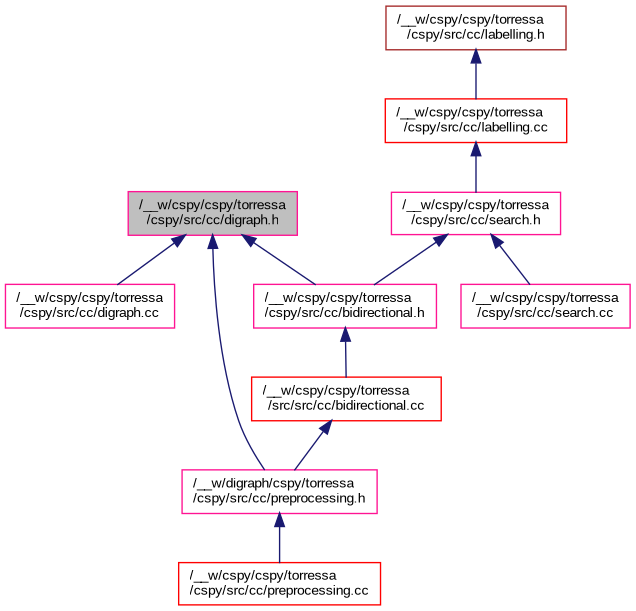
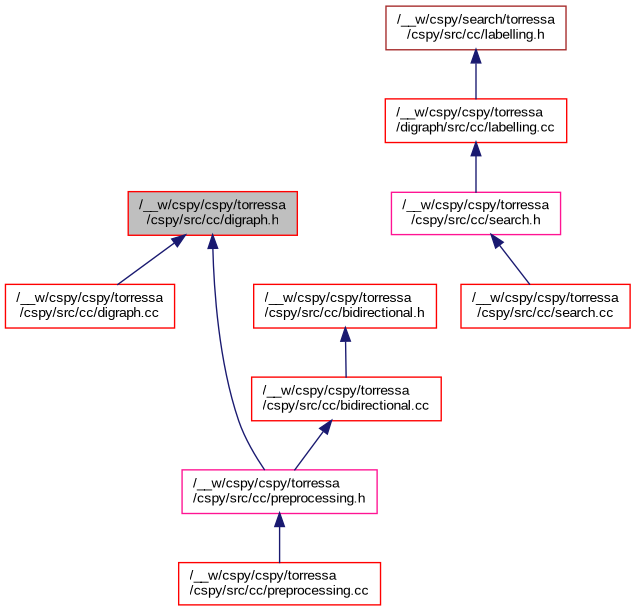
node "/__w/cspy/cspy/torressa /cspy/src/cc/labelling.h": label "/__w/cspy/cspy/torressa /cspy/src/cc/labelling.h" -> "/__w/cspy/search/torressa /cspy/src/cc/labelling.h"
node "/__w/cspy/cspy/torressa /cspy/src/cc/labelling.cc": label "/__w/cspy/cspy/torressa /cspy/src/cc/labelling.cc" -> "/__w/cspy/cspy/torressa /digraph/src/cc/labelling.cc"
node "/__w/cspy/cspy/torressa /cspy/src/cc/digraph.h": color deeppink -> red
edge "/__w/cspy/cspy/torressa /cspy/src/cc/bidirectional.h" -> "/__w/cspy/cspy/torressa /cspy/src/cc/digraph.h": removed
edge "/__w/cspy/cspy/torressa /cspy/src/cc/bidirectional.h" -> "/__w/cspy/cspy/torressa /cspy/src/cc/search.h": removed
node "/__w/cspy/cspy/torressa /cspy/src/cc/digraph.cc": color deeppink -> red
node "/__w/cspy/cspy/torressa /cspy/src/cc/bidirectional.h": color deeppink -> red
node "/__w/cspy/cspy/torressa /cspy/src/cc/search.cc": color deeppink -> red
node "/__w/cspy/cspy/torressa /src/src/cc/bidirectional.cc": label "/__w/cspy/cspy/torressa /src/src/cc/bidirectional.cc" -> "/__w/cspy/cspy/torressa /cspy/src/cc/bidirectional.cc"
node "/__w/digraph/cspy/torressa /cspy/src/cc/preprocessing.h": label "/__w/digraph/cspy/torressa /cspy/src/cc/preprocessing.h" -> "/__w/cspy/cspy/torressa /cspy/src/cc/preprocessing.h"
